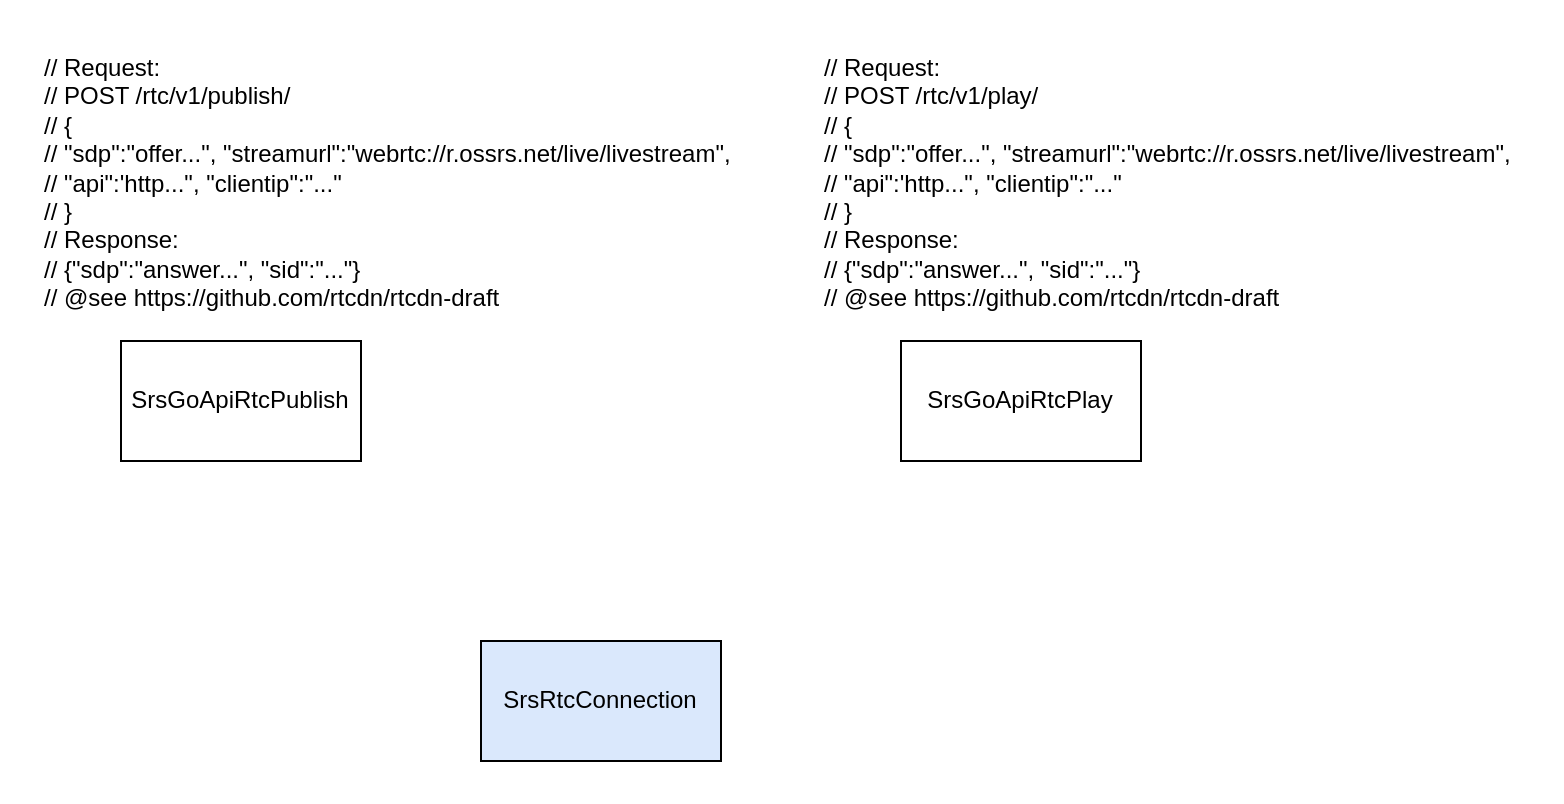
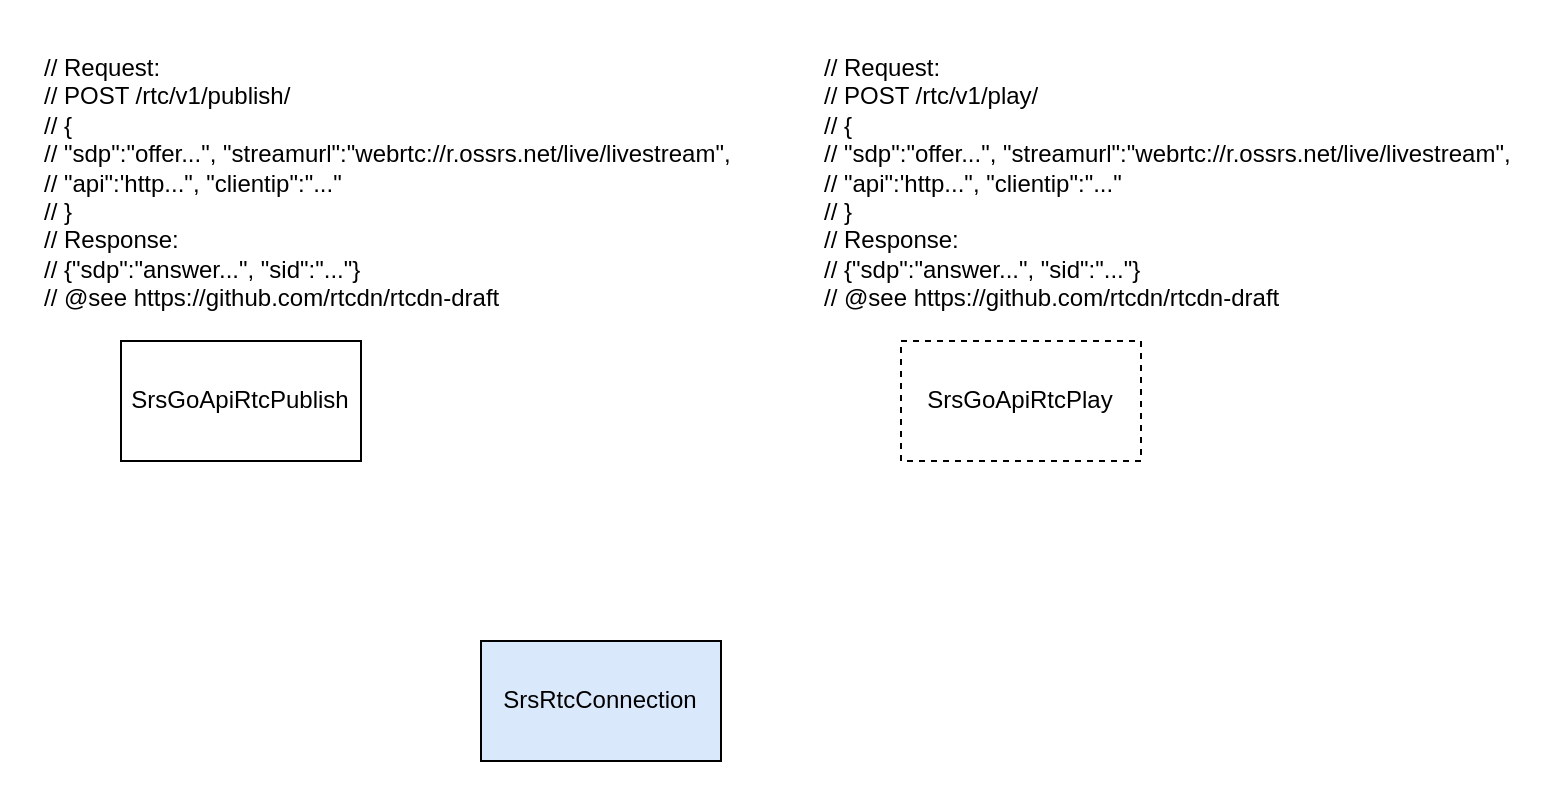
node "SrsGoApiRtcPlay": style solid -> dashed
